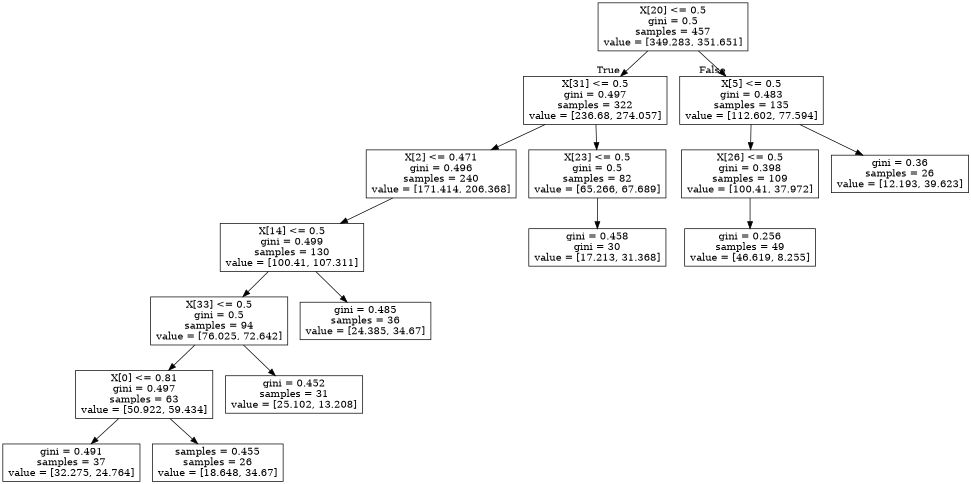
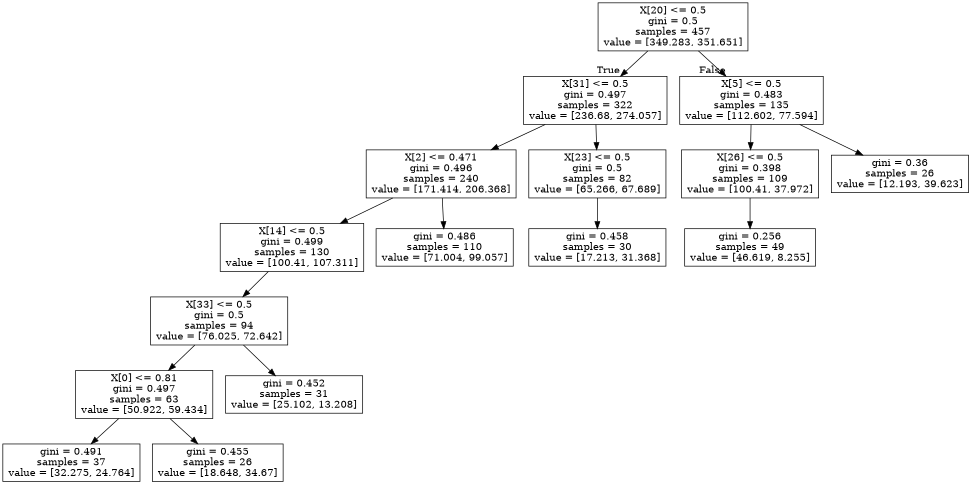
node "gini = 0.486 samples = 110 value = [71.004, 99.057]": added
node "gini = 0.458 gini = 30 value = [17.213, 31.368]": label "gini = 0.458 gini = 30 value = [17.213, 31.368]" -> "gini = 0.458 samples = 30 value = [17.213, 31.368]"
node "gini = 0.485 samples = 36 value = [24.385, 34.67]": removed
node "samples = 0.455 samples = 26 value = [18.648, 34.67]": label "samples = 0.455 samples = 26 value = [18.648, 34.67]" -> "gini = 0.455 samples = 26 value = [18.648, 34.67]"
